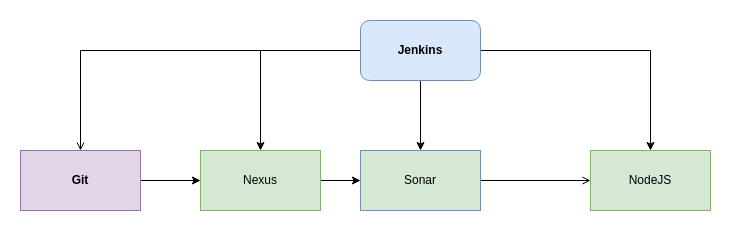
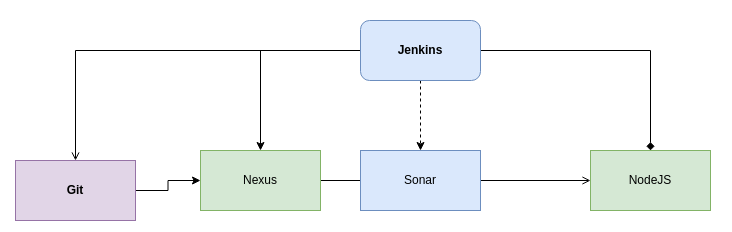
edge "Jenkins" -> "Sonar": style solid -> dashed
edge "Jenkins" -> "NodeJS": arrowhead classic -> diamond
node "Git": moved (81, 181) -> (76, 191)
edge "Nexus" -> "Sonar": arrowhead classic -> none
node "Sonar": fillcolor #d5e8d4 -> #dae8fc
